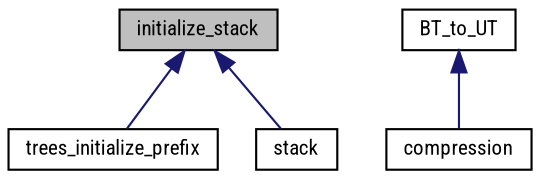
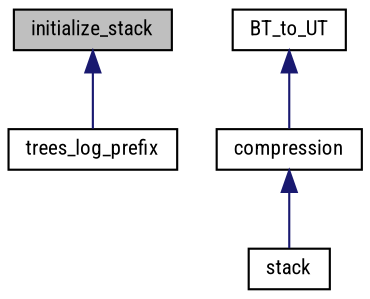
edge "stack" -> "initialize_stack": now "stack" -> "compression"
node "trees_initialize_prefix": label "trees_initialize_prefix" -> "trees_log_prefix"
